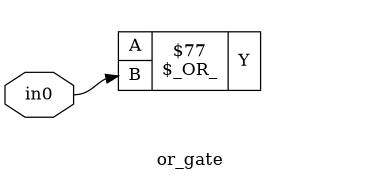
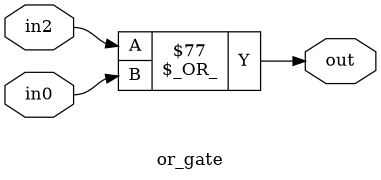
node "in2": added
node "out": added
